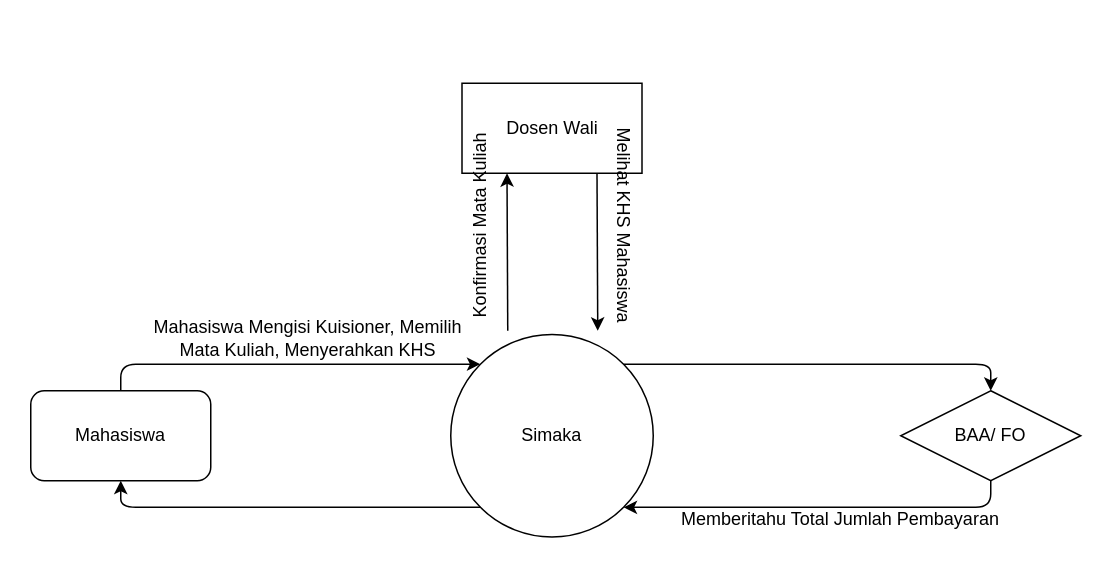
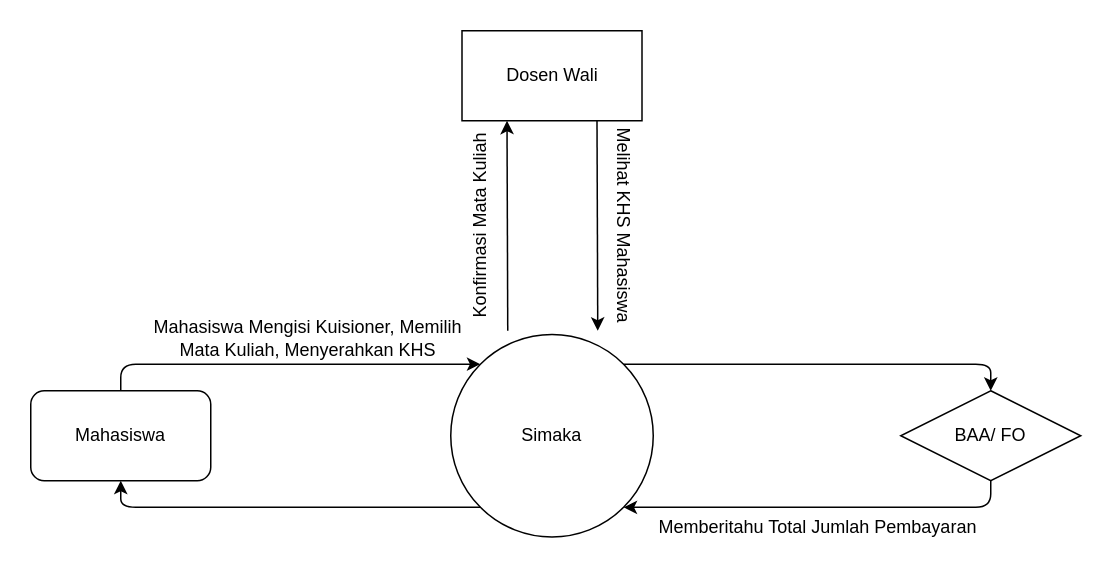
node "Dosen Wali": moved (552, 128) -> (552, 76)
node "Memberitahu Total Jumlah Pembayaran": moved (841, 520) -> (818, 528)
